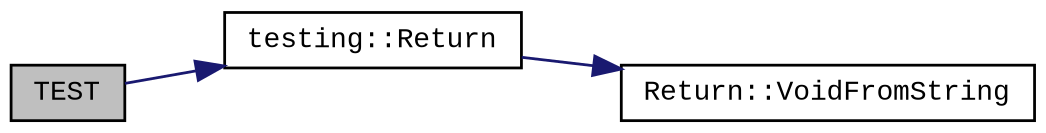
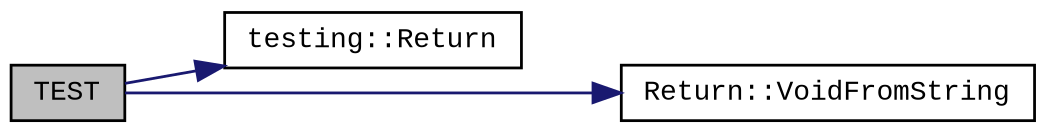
edge "testing::Return" -> "Return::VoidFromString": now "TEST" -> "Return::VoidFromString"
